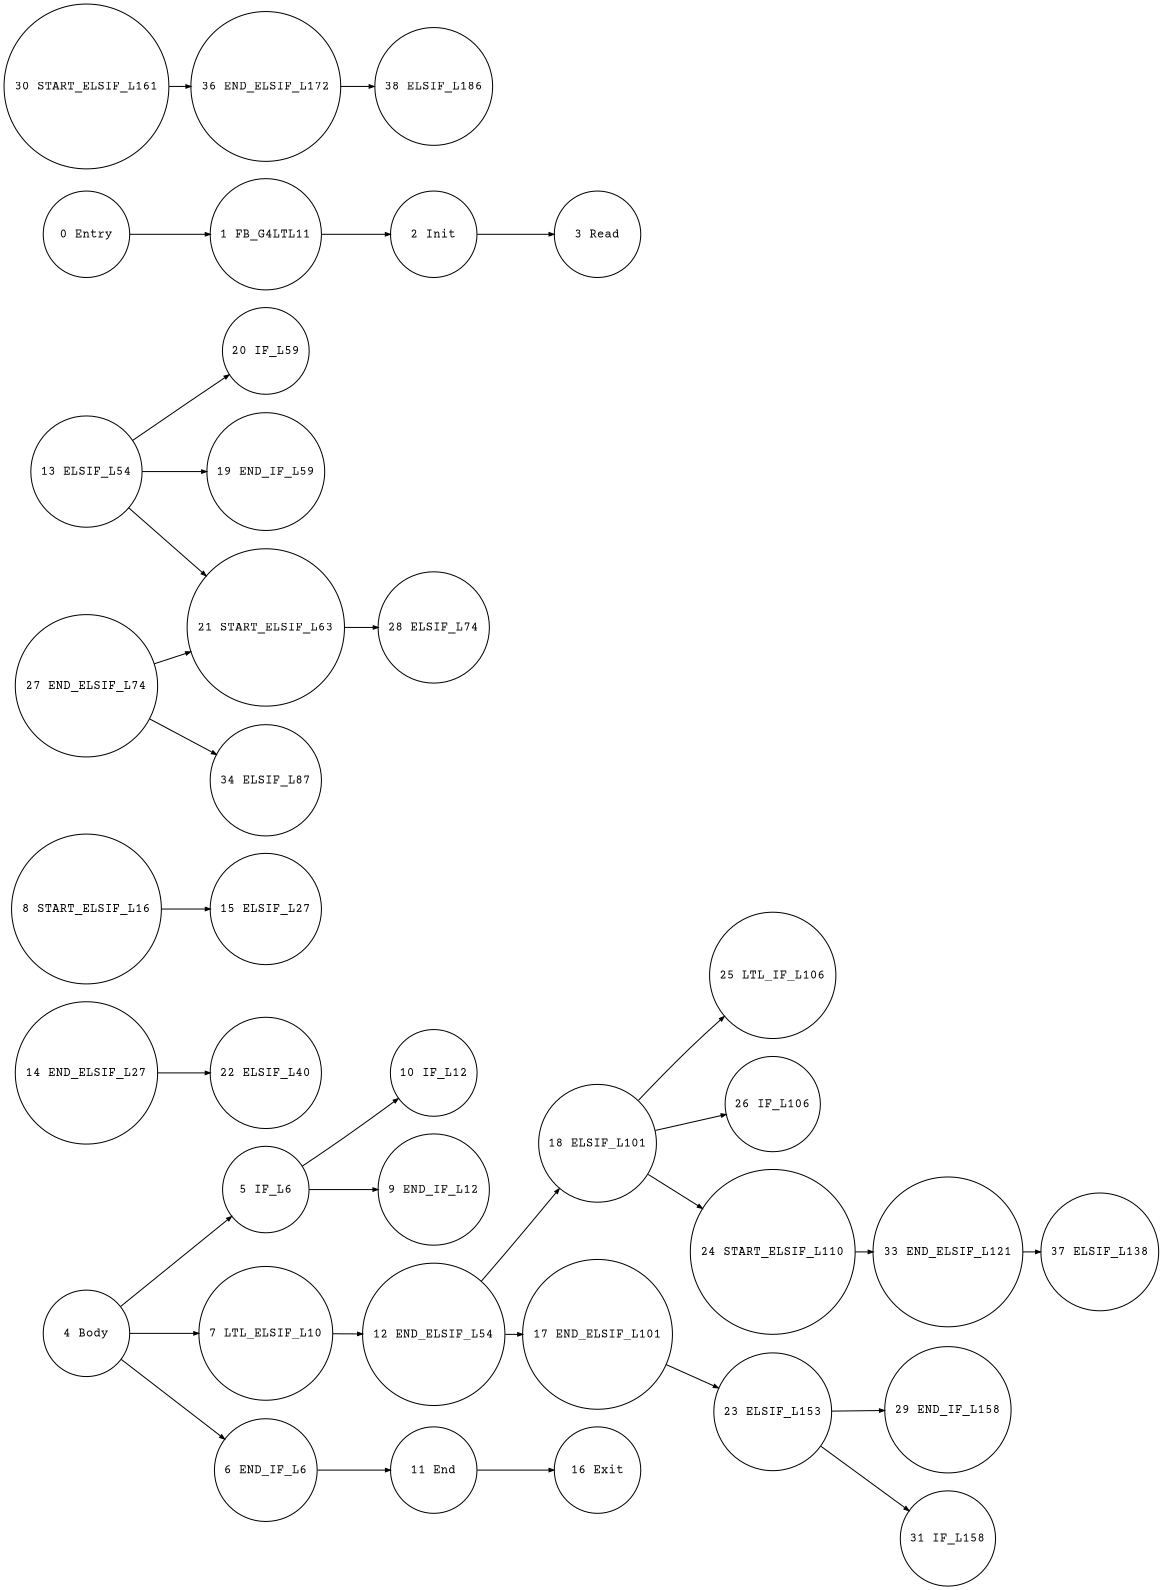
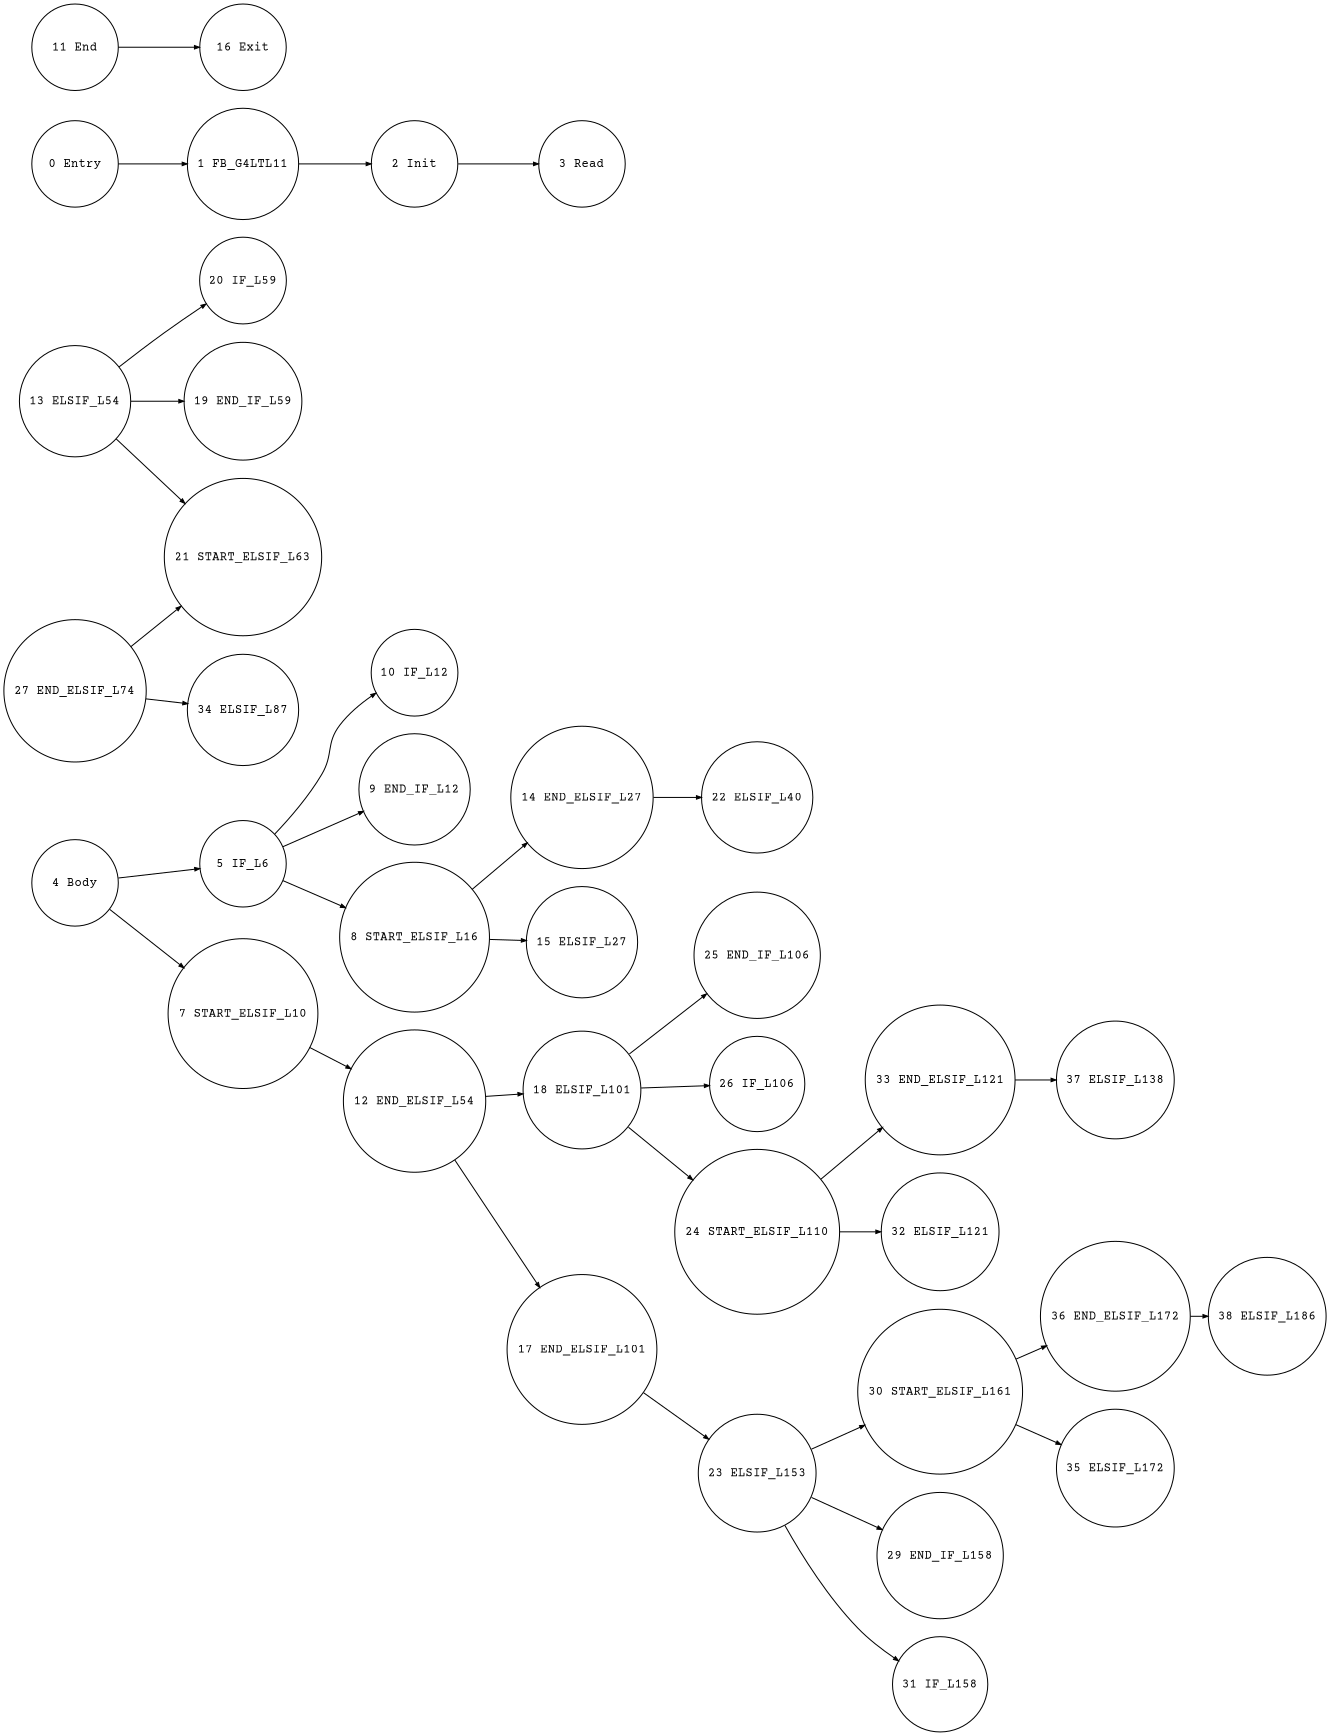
node "28 ELSIF_L74": removed
edge "8 START_ELSIF_L16" -> "14 END_ELSIF_L27": added
edge "5 IF_L6" -> "8 START_ELSIF_L16": added
node "25 LTL_IF_L106": label "25 LTL_IF_L106" -> "25 END_IF_L106"
node "32 ELSIF_L121": added
node "7 LTL_ELSIF_L10": label "7 LTL_ELSIF_L10" -> "7 START_ELSIF_L10"
edge "23 ELSIF_L153" -> "30 START_ELSIF_L161": added
node "35 ELSIF_L172": added
node "6 END_IF_L6": removed
